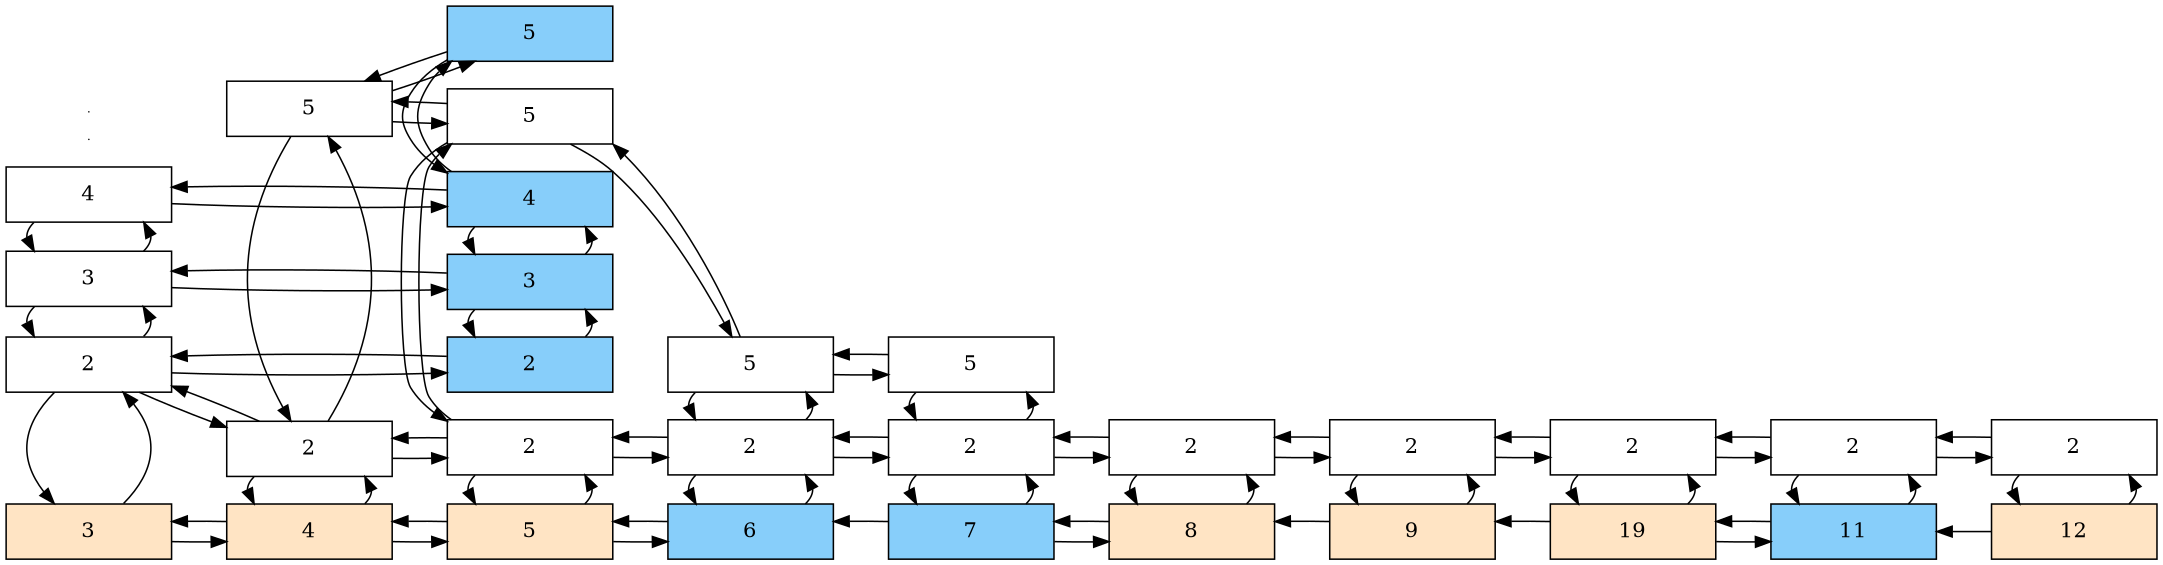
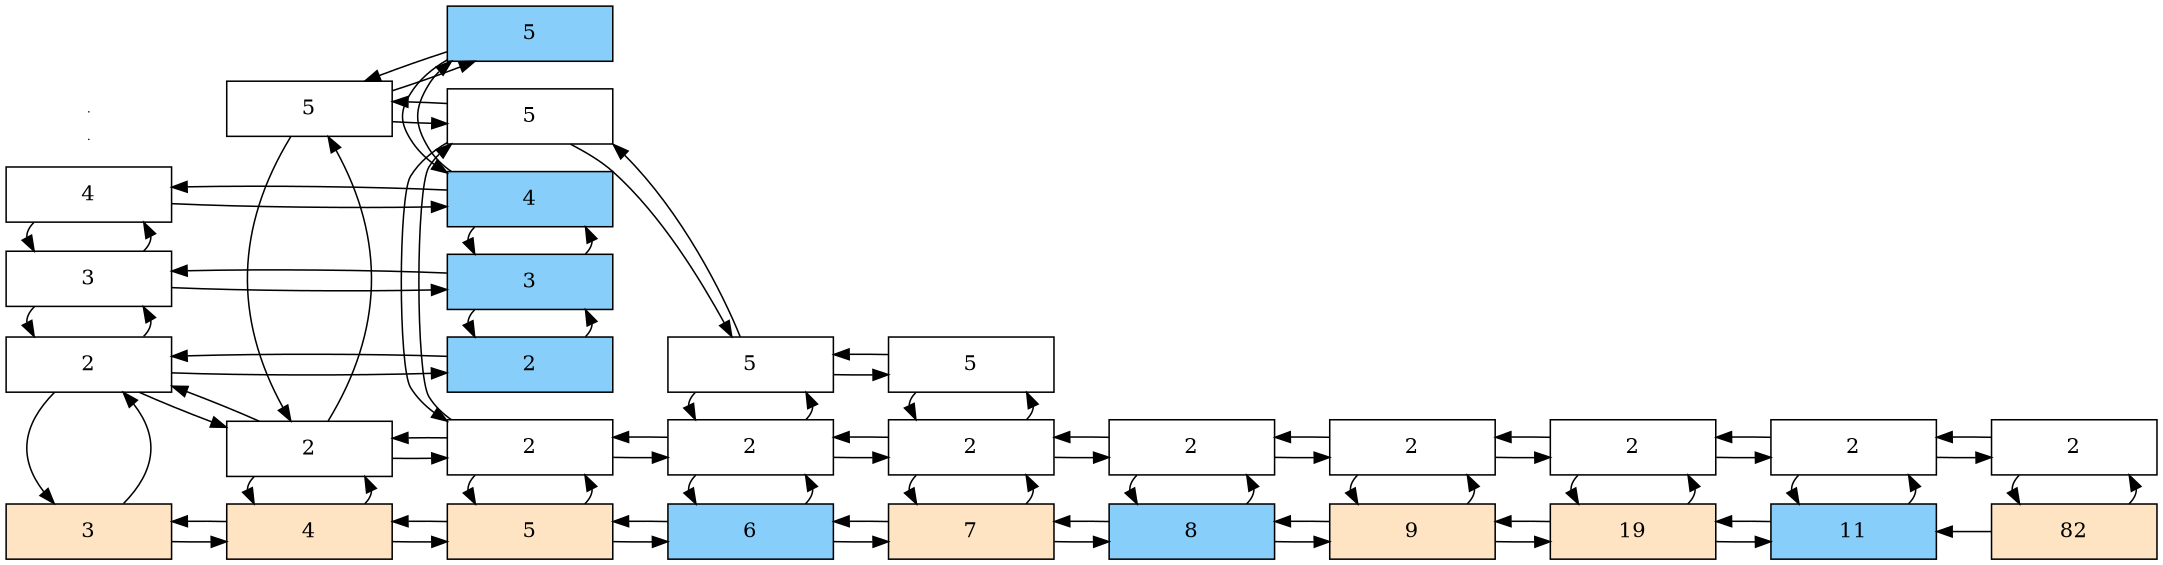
node "7": fillcolor lightskyblue -> bisque1
node "8": fillcolor bisque1 -> lightskyblue
node "12": label "12" -> "82"
edge "6" -> "7": added
edge "8" -> "9": added
edge "9" -> "19": added
